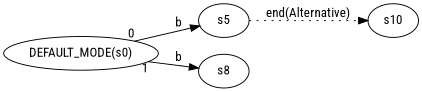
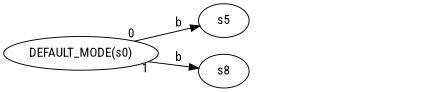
node "s10": removed
